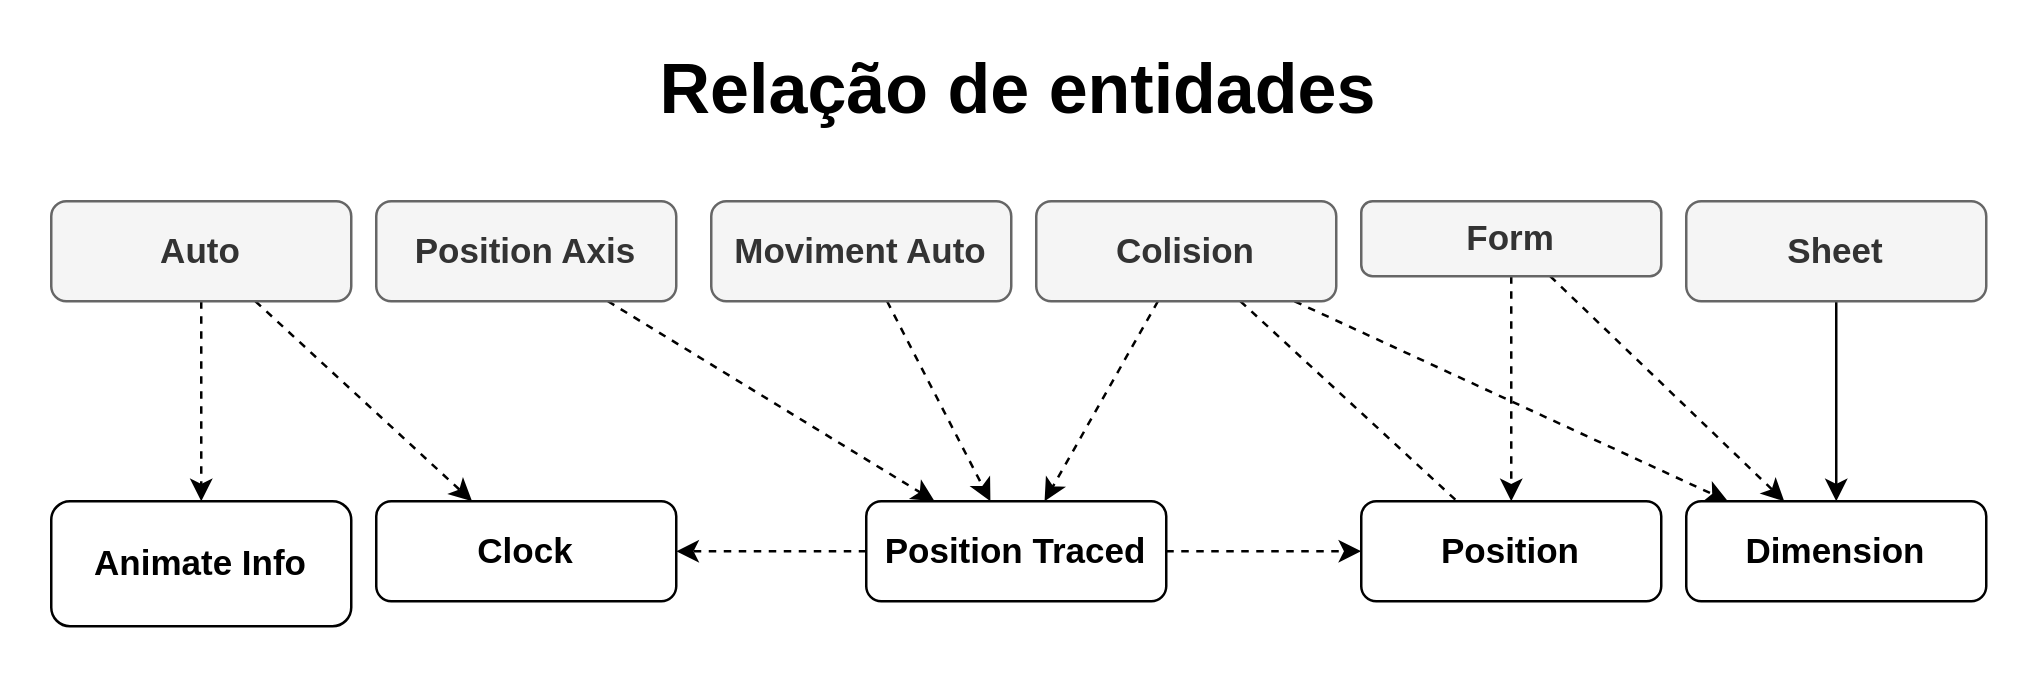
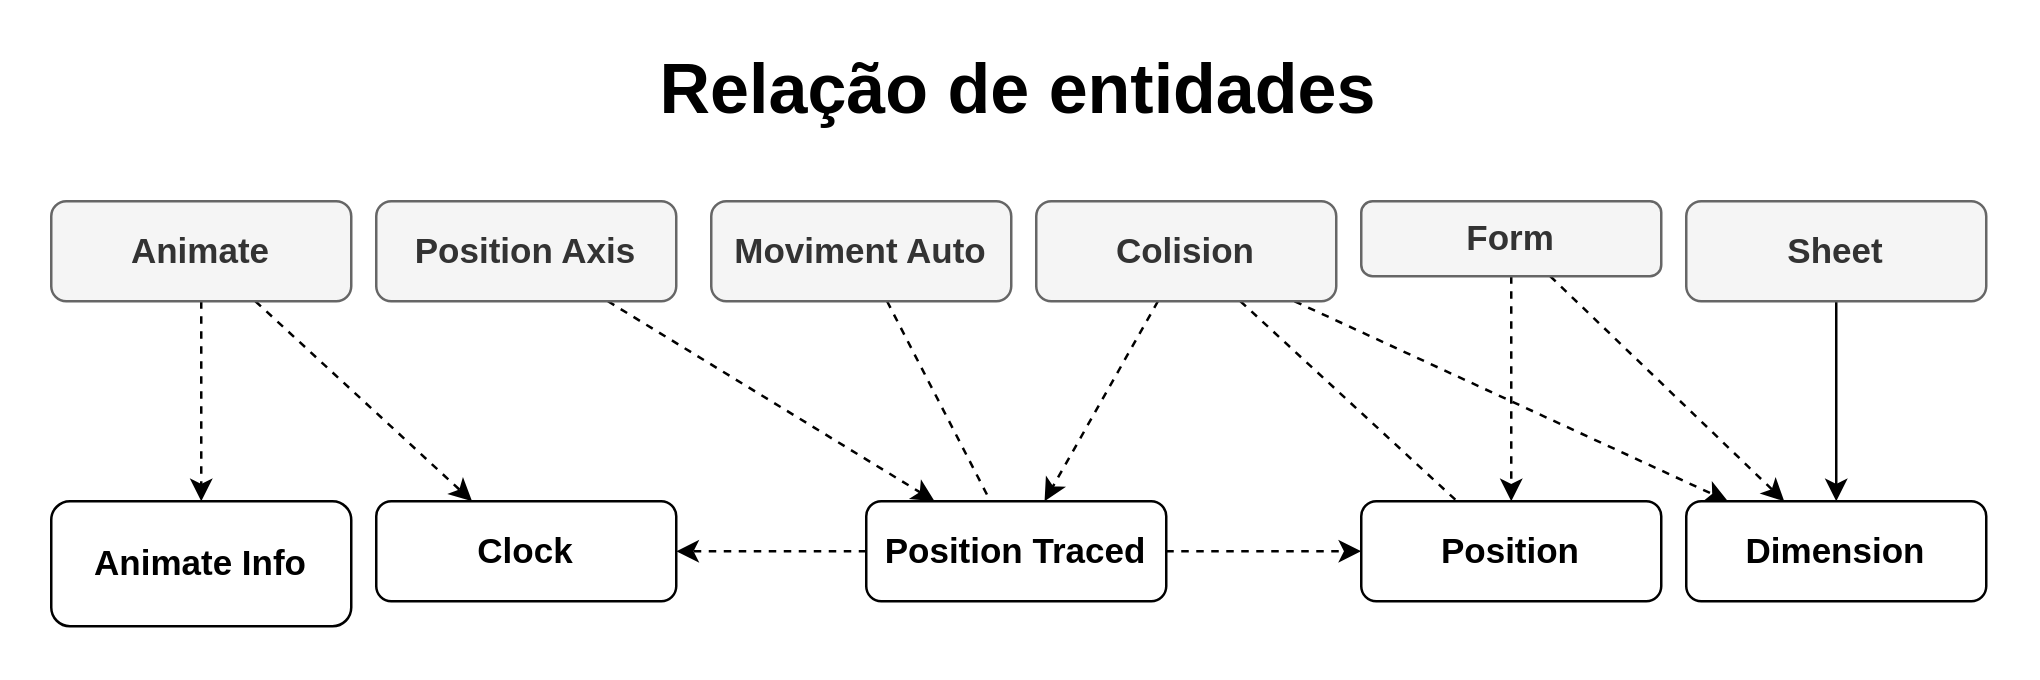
node "Auto": label "Auto" -> "Animate"
edge "Moviment Auto" -> "Position Traced": arrowhead classic -> none
